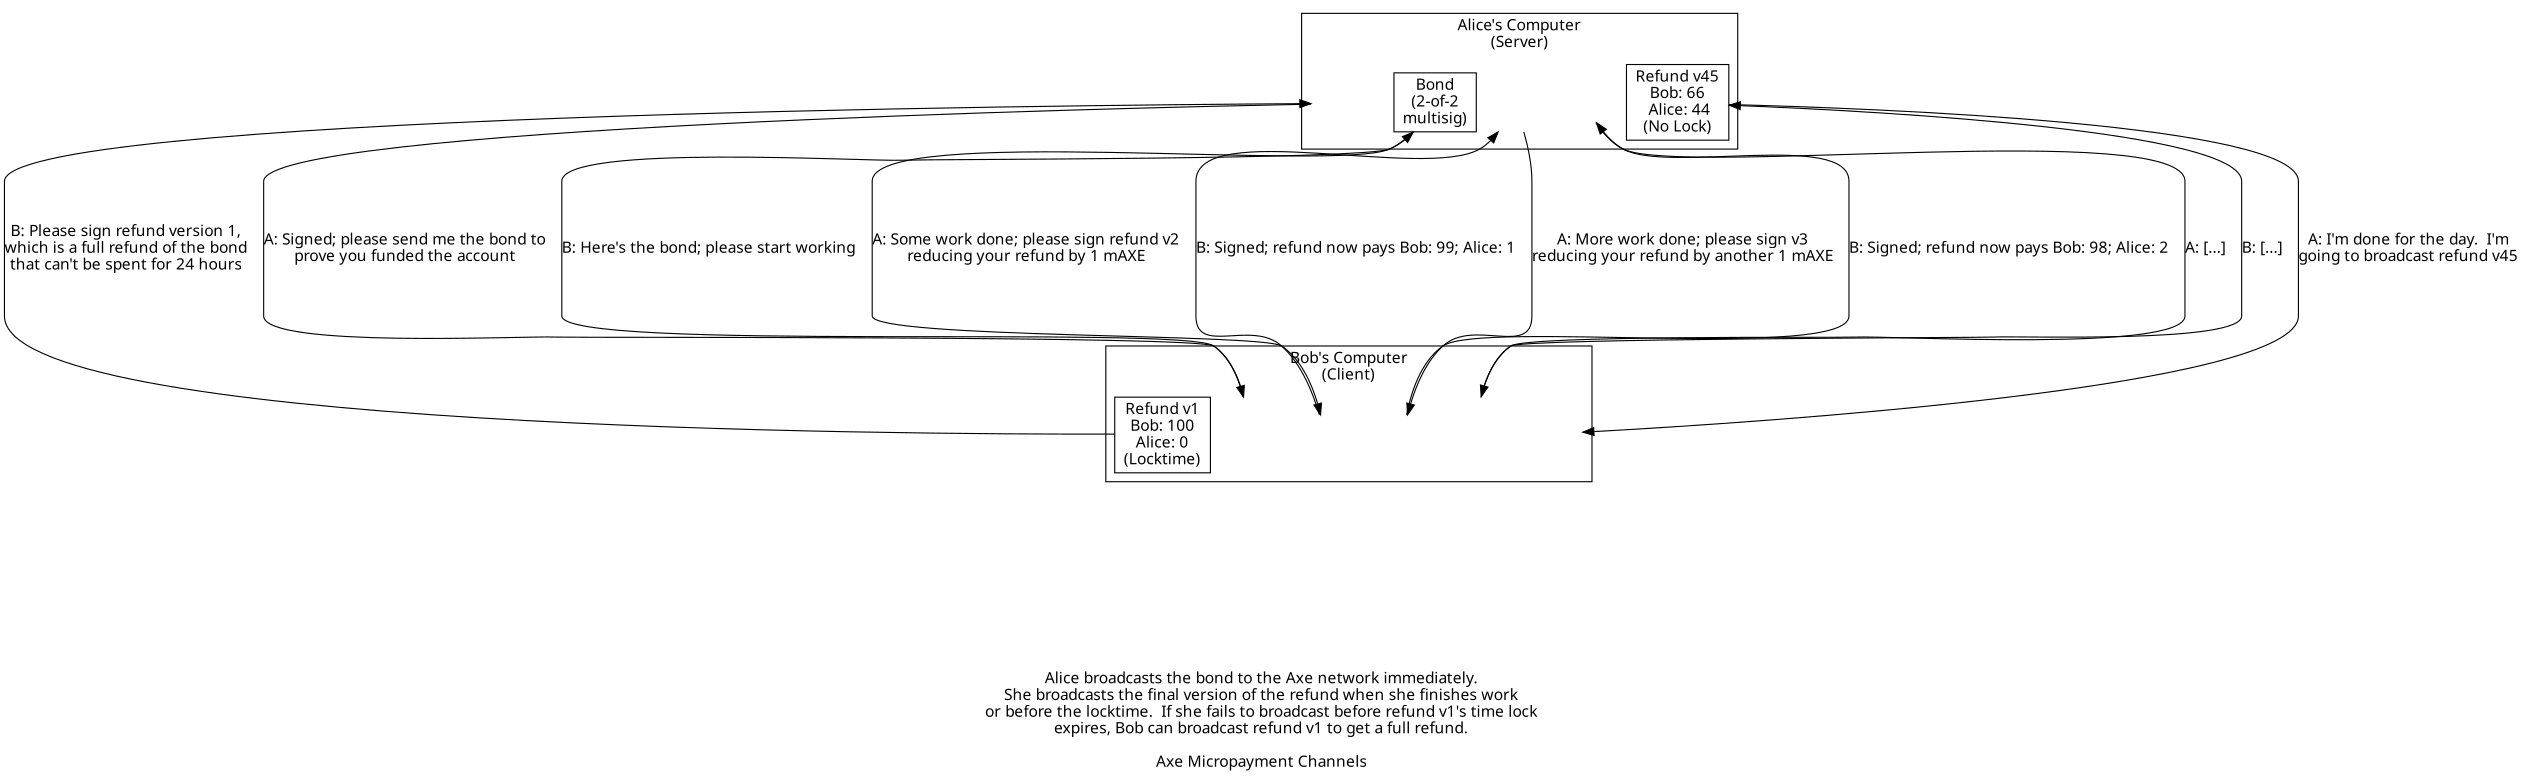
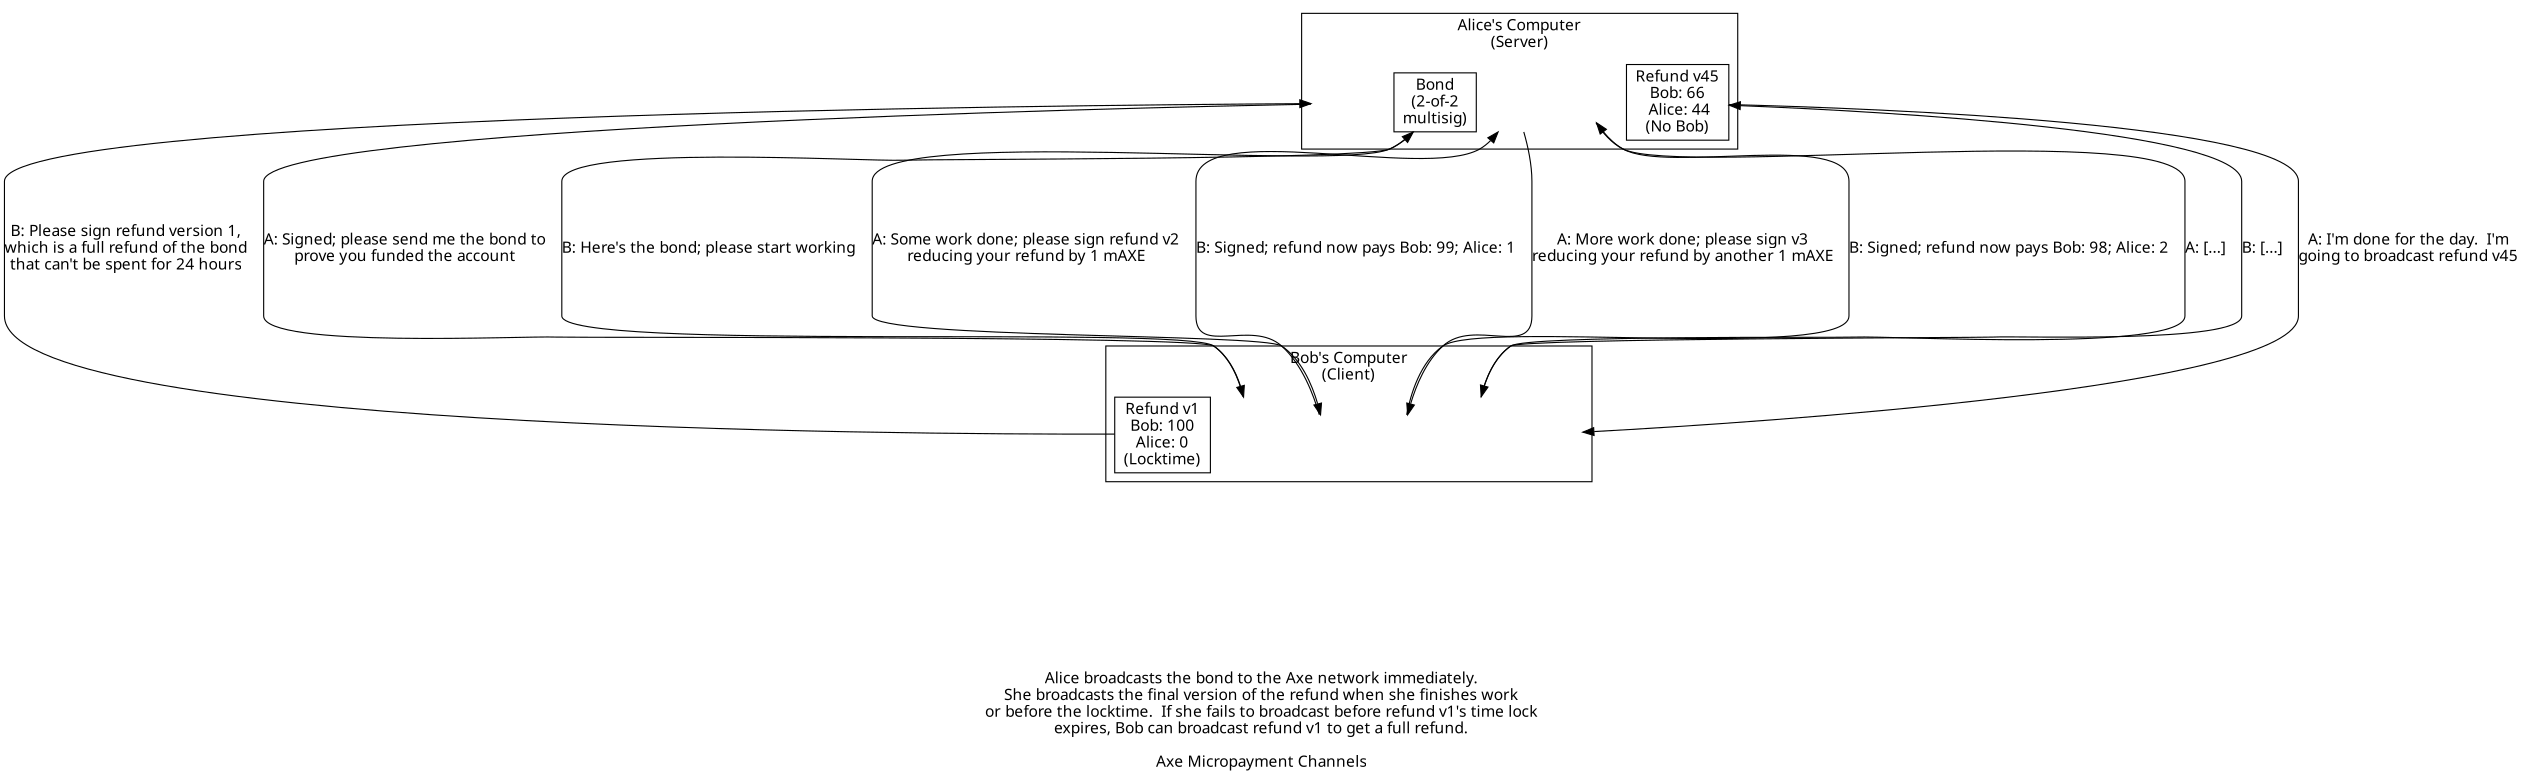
node "Refund v45 Bob: 66 Alice: 44 (No Lock)": label "Refund v45 Bob: 66 Alice: 44 (No Lock)" -> "Refund v45 Bob: 66 Alice: 44 (No Bob)"
